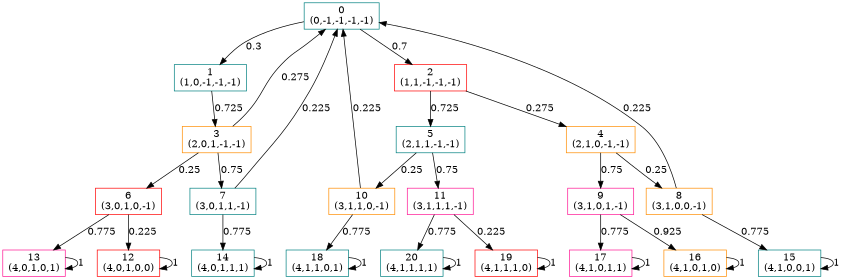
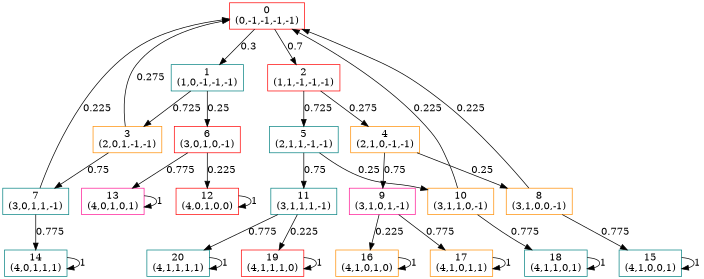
node "0 (0,-1,-1,-1,-1)": color teal -> red
edge "3 (2,0,1,-1,-1)" -> "6 (3,0,1,0,-1)": now "1 (1,0,-1,-1,-1)" -> "6 (3,0,1,0,-1)"
node "11 (3,1,1,1,-1)": color deeppink -> teal
edge "9 (3,1,0,1,-1)" -> "16 (4,1,0,1,0)": label "0.925" -> "0.225"
node "17 (4,1,0,1,1)": color deeppink -> darkorange
